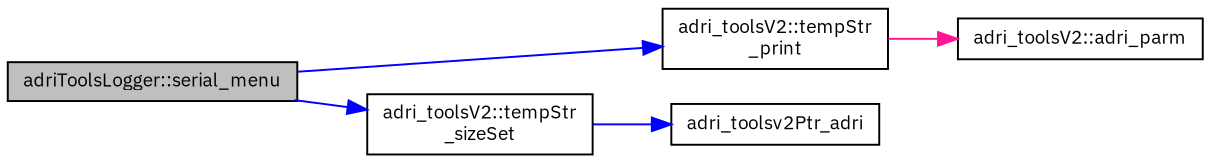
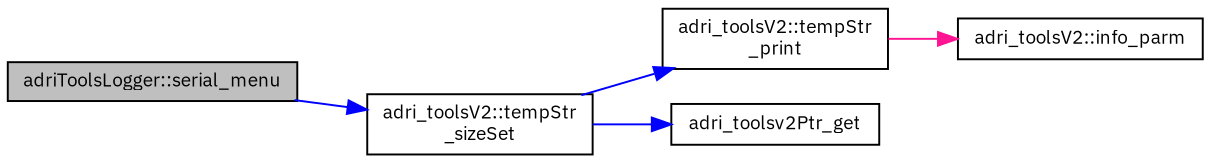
node "adri_toolsV2::adri_parm": label "adri_toolsV2::adri_parm" -> "adri_toolsV2::info_parm"
edge "adriToolsLogger::serial_menu" -> "adri_toolsV2::tempStr _print": now "adri_toolsV2::tempStr _sizeSet" -> "adri_toolsV2::tempStr _print"
node "adri_toolsv2Ptr_adri": label "adri_toolsv2Ptr_adri" -> "adri_toolsv2Ptr_get"
